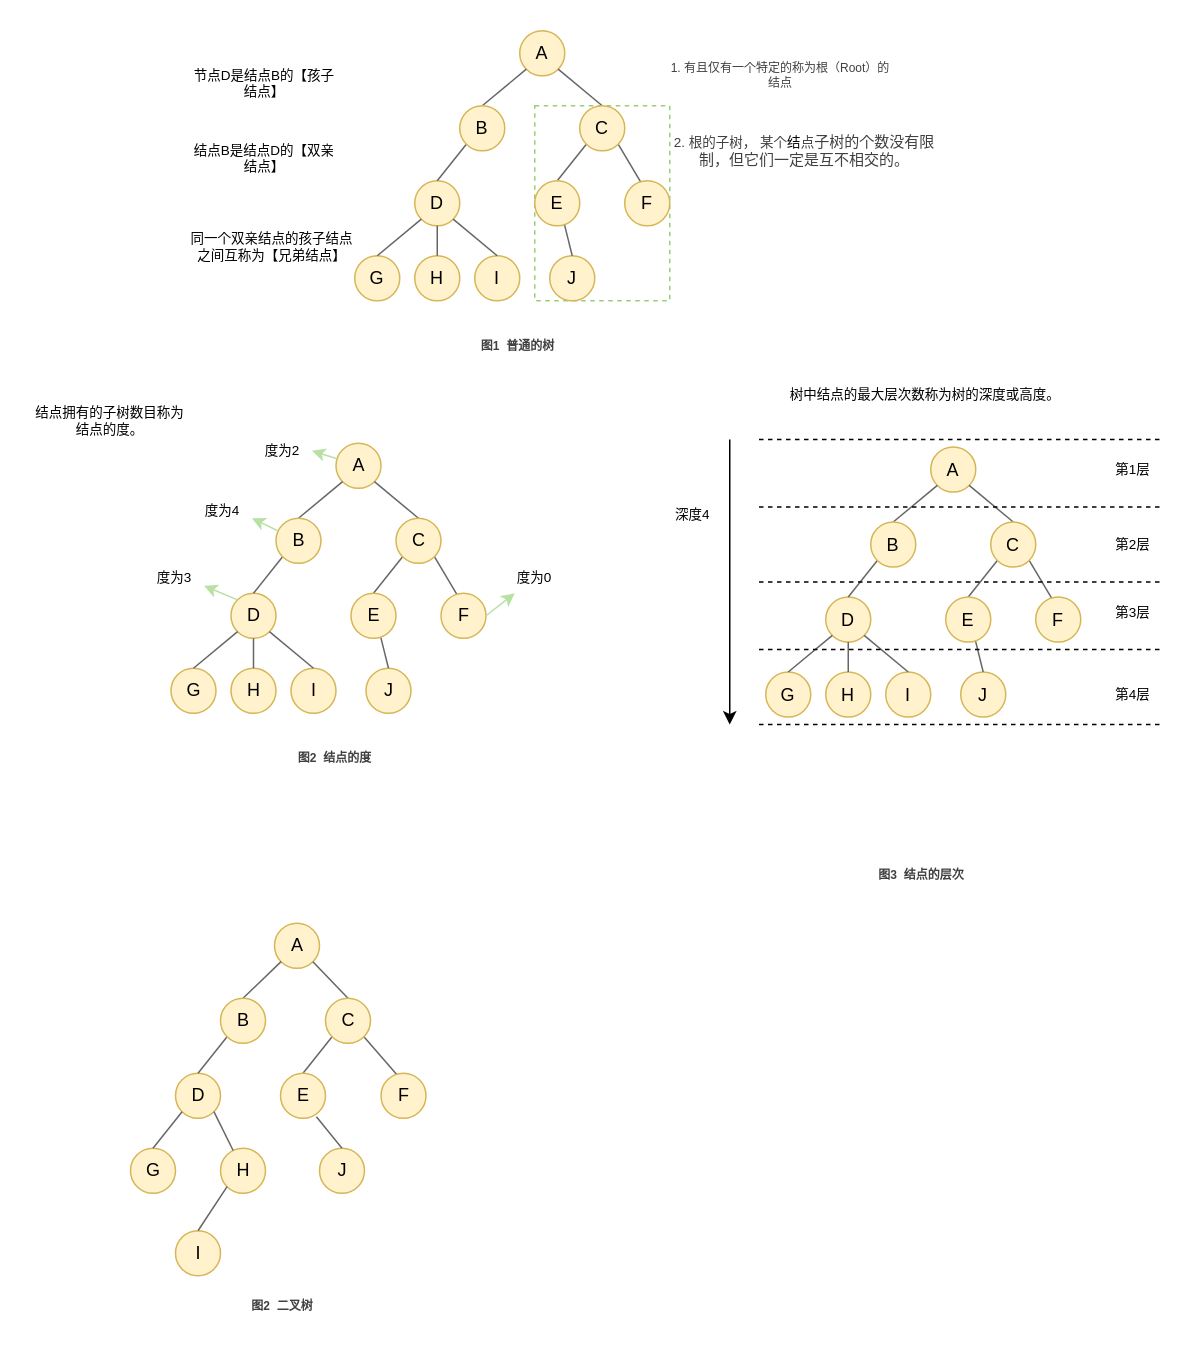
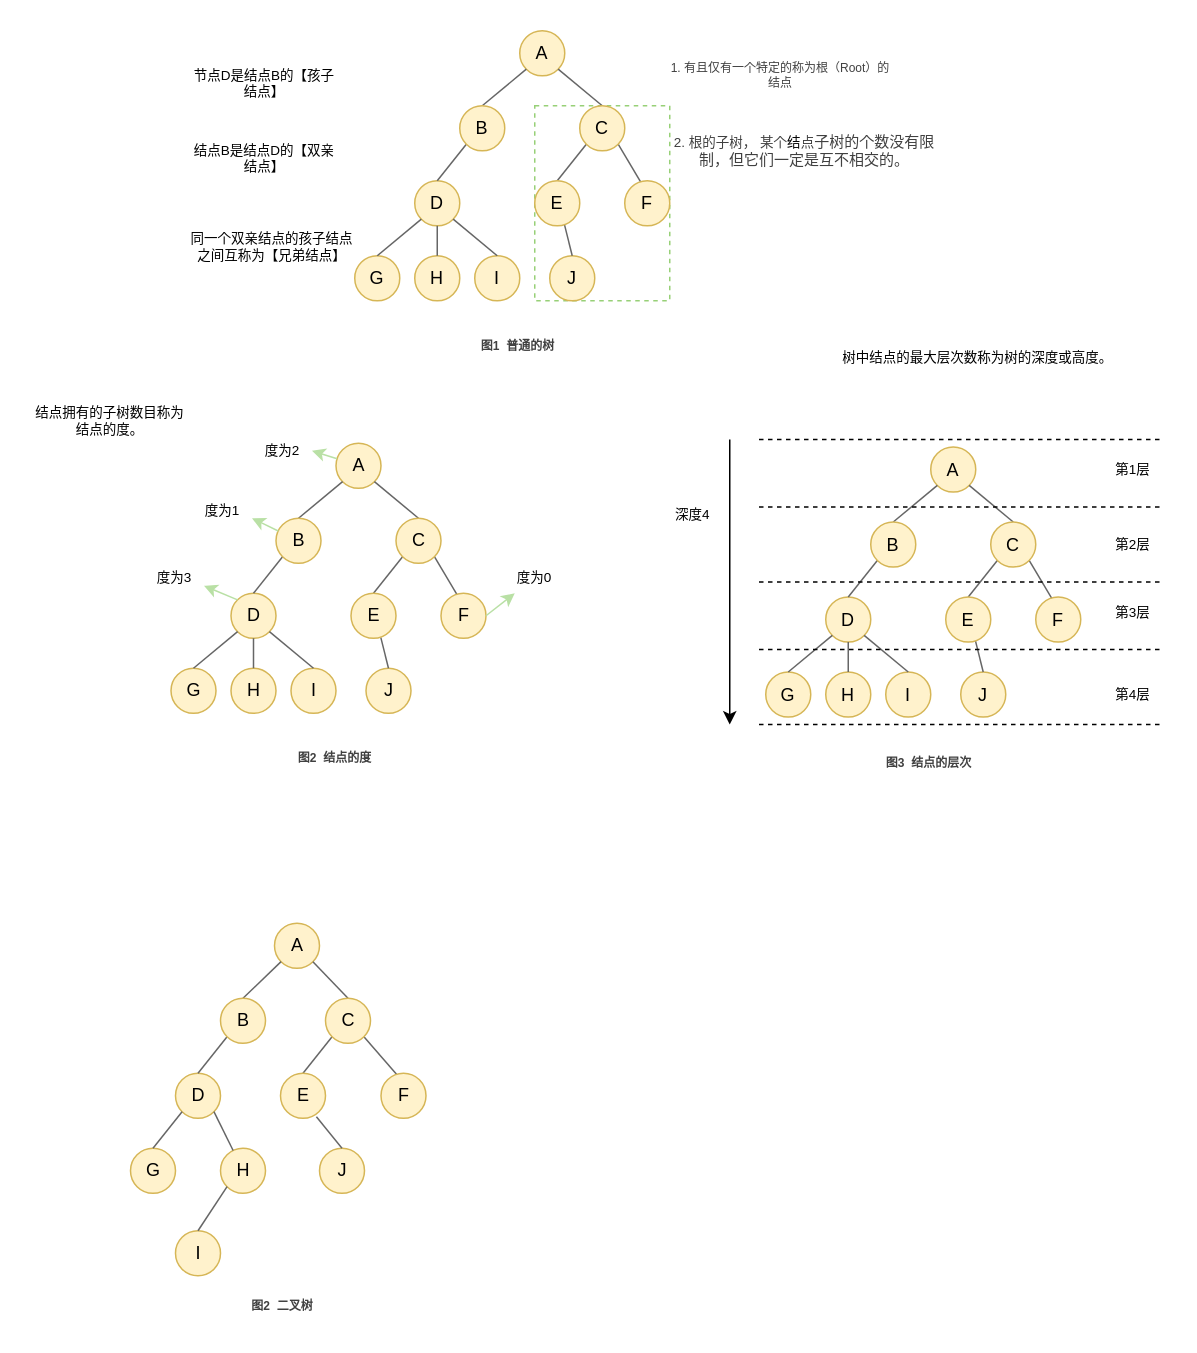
node "树中结点的最大层次数称为树的深度或高度。": moved (925, 395) -> (977, 357)
node "度为4": label "度为4" -> "度为1"
node "图3 结点的层次": moved (922, 875) -> (929, 762)
